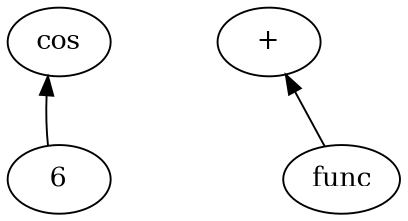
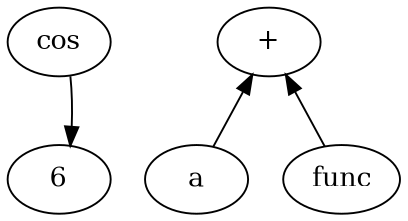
edge "6" -> "cos": reversed
node "a": added
